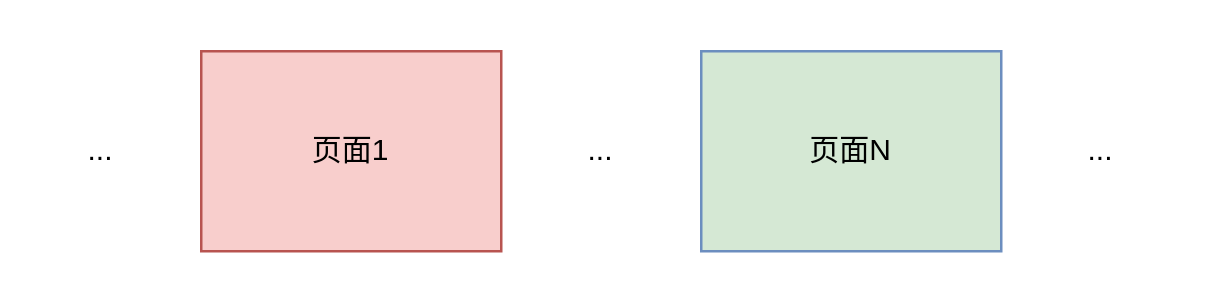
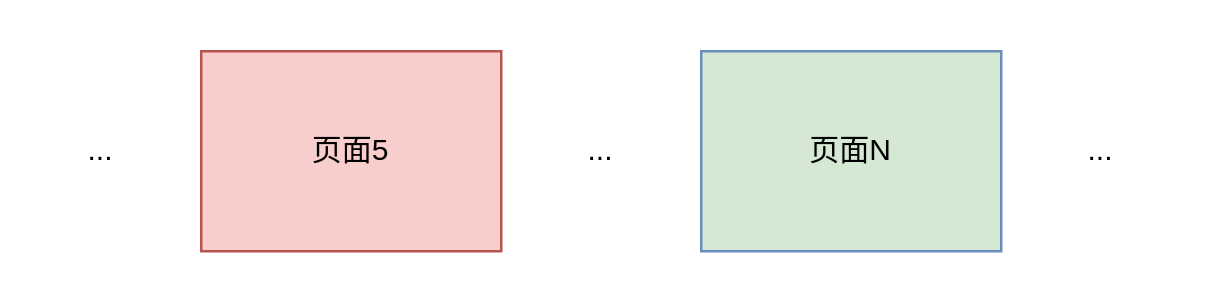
node "页面1": label "页面1" -> "页面5"
